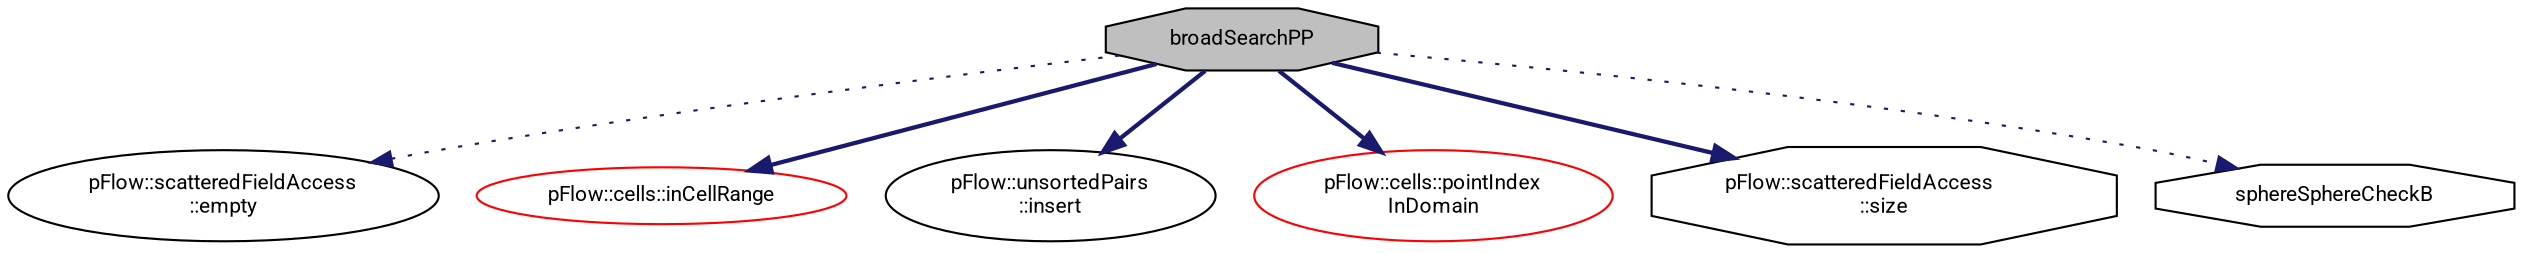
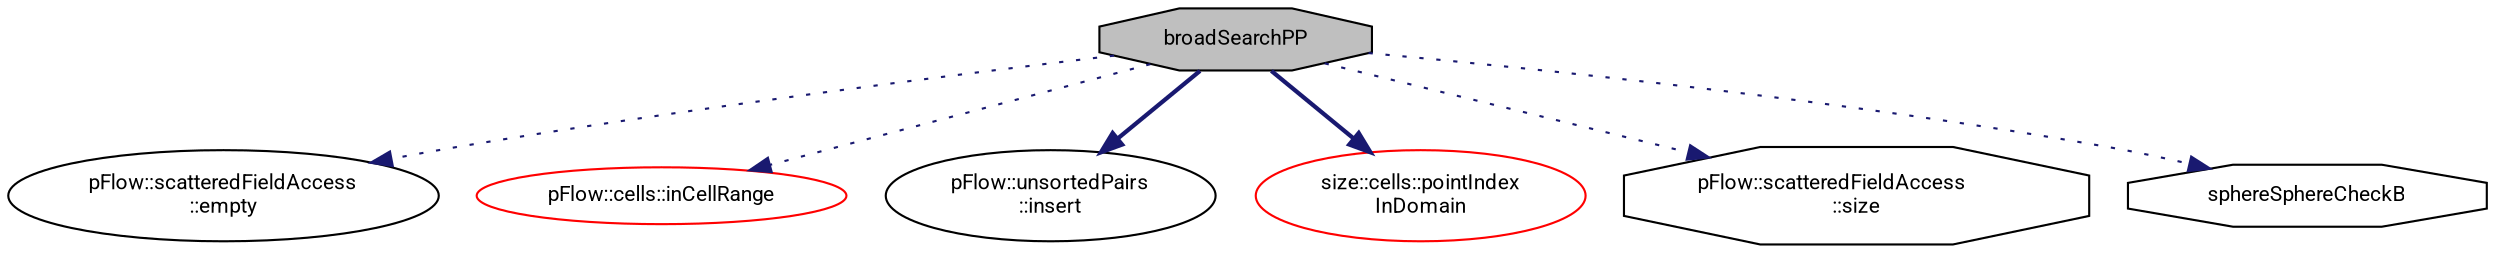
edge "broadSearchPP" -> "pFlow::scatteredFieldAccess ::size": style bold -> dotted
edge "broadSearchPP" -> "pFlow::cells::inCellRange": style bold -> dotted
node "pFlow::cells::pointIndex InDomain": label "pFlow::cells::pointIndex InDomain" -> "size::cells::pointIndex InDomain"
